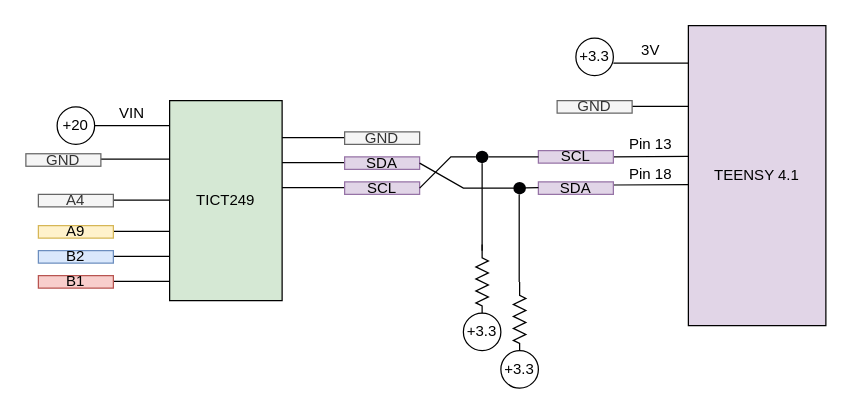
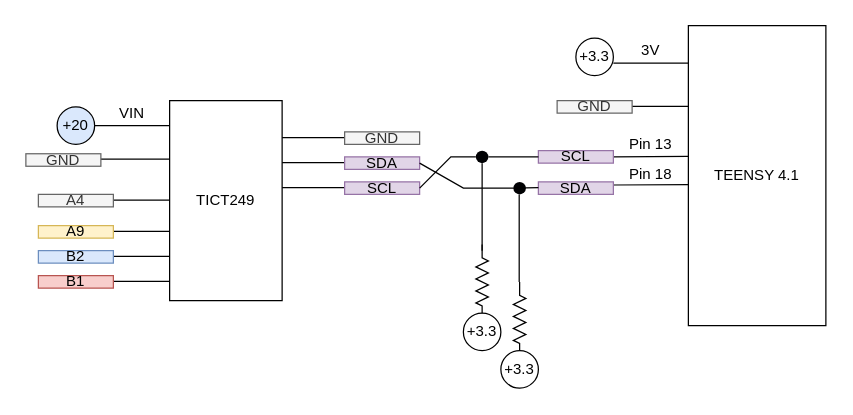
node "+20": fillcolor #ffffff -> #dae8fc
node "TEENSY 4.1": fillcolor #e1d5e7 -> #ffffff
node "TICT249": fillcolor #d5e8d4 -> #ffffff
